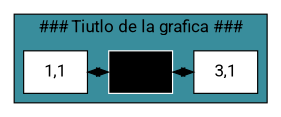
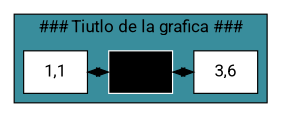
node "3,1": label "3,1" -> "3,6"
